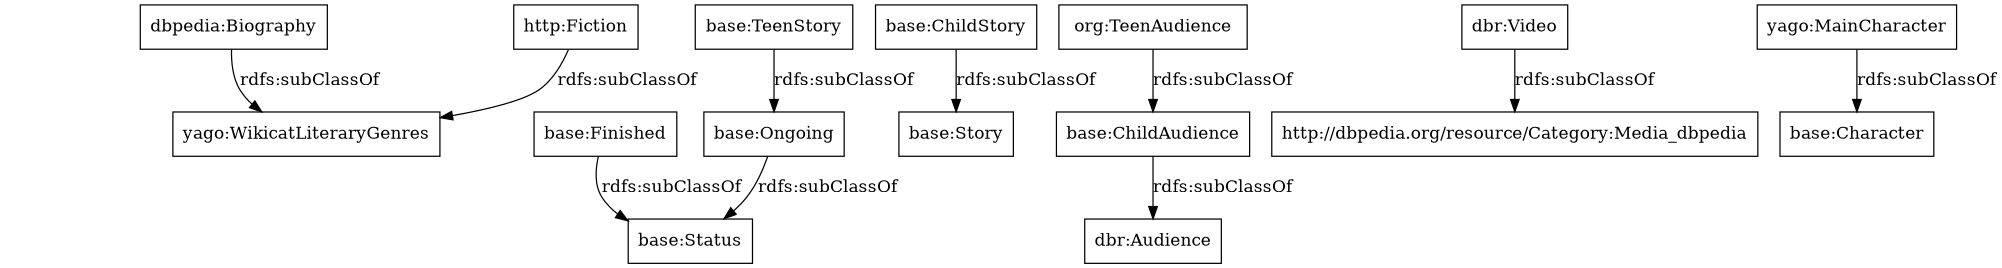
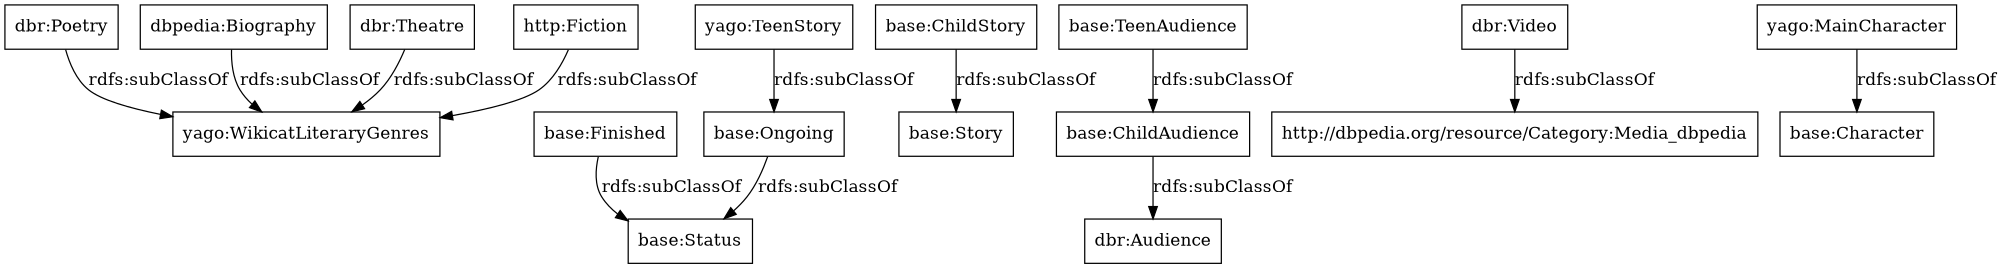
node "dbr:Poetry": added
node "dbr:Theatre": added
node "base:TeenStory": label "base:TeenStory" -> "yago:TeenStory"
node "org:TeenAudience": label "org:TeenAudience" -> "base:TeenAudience"
